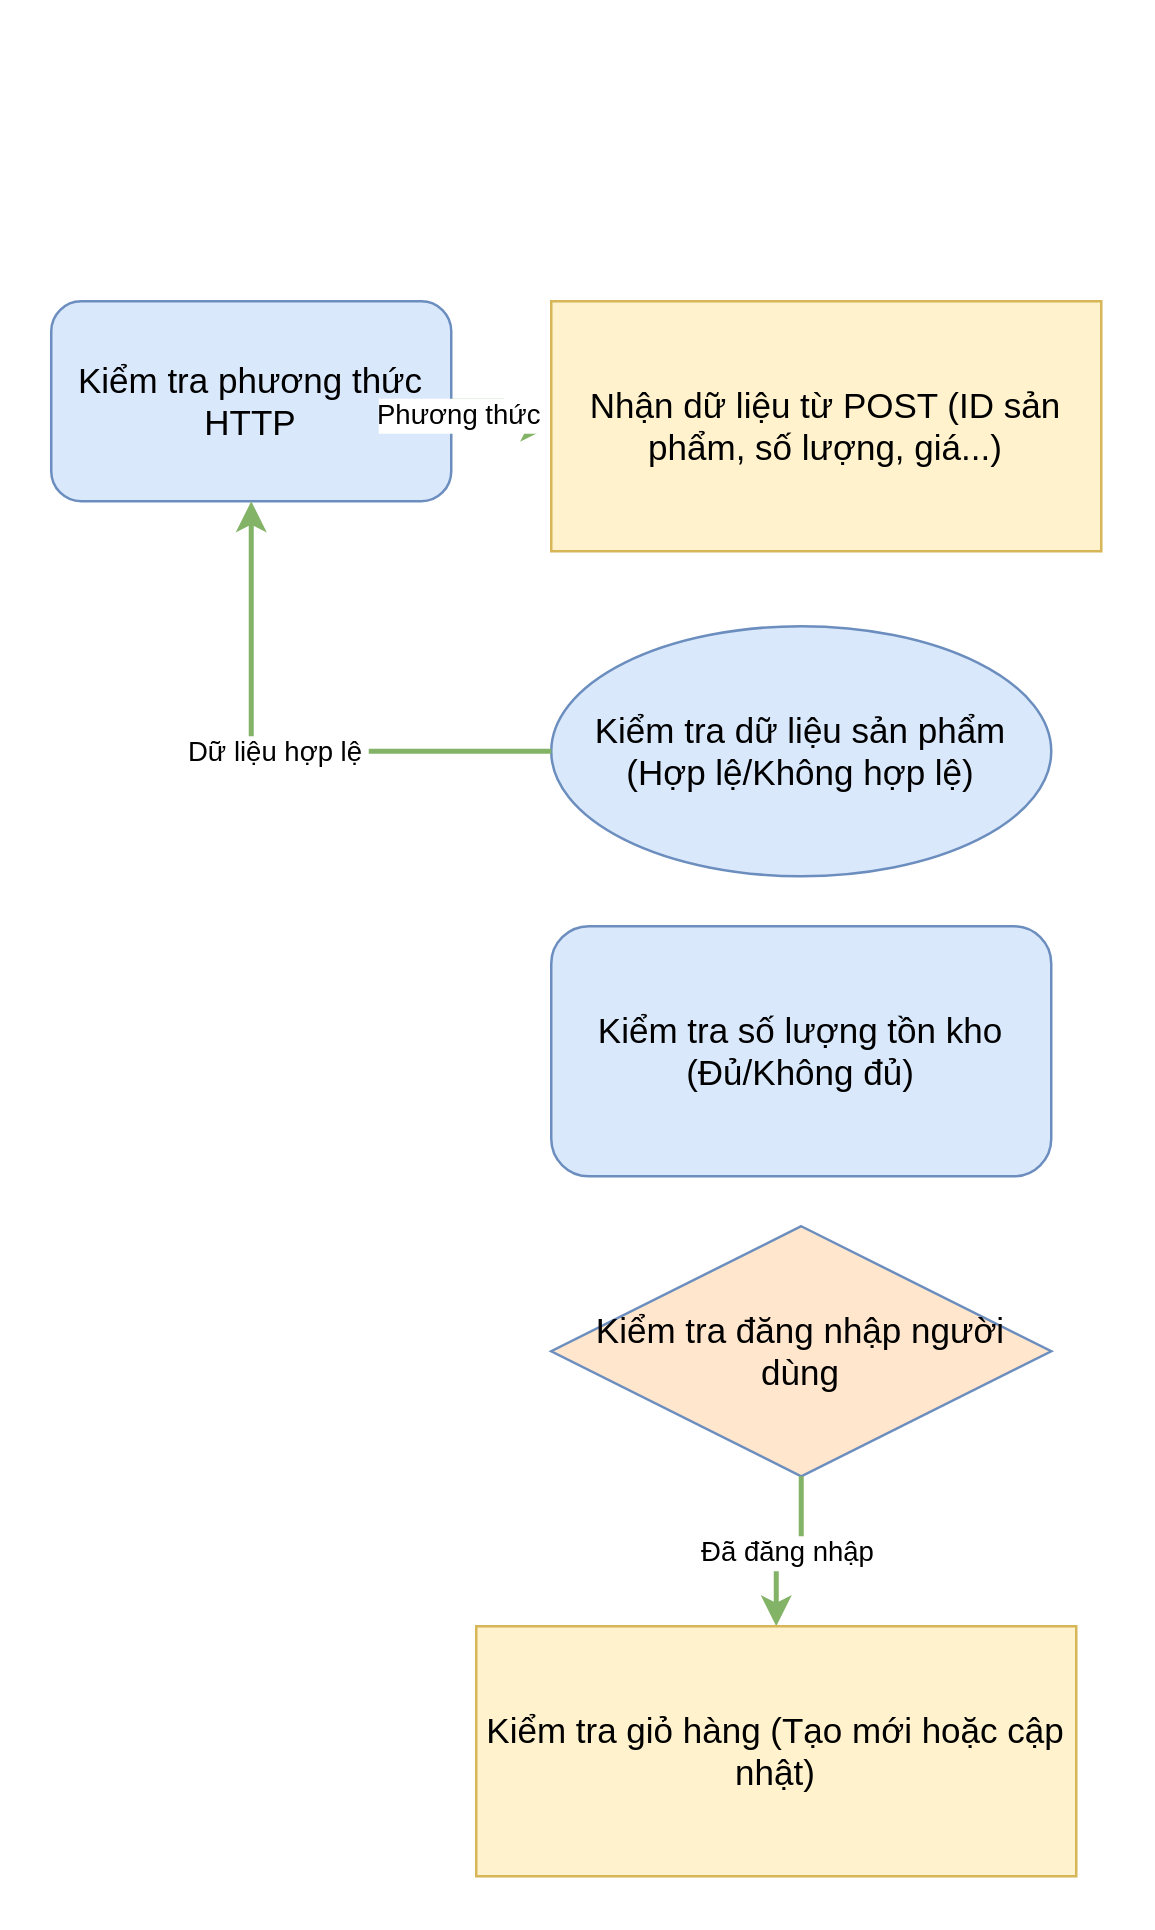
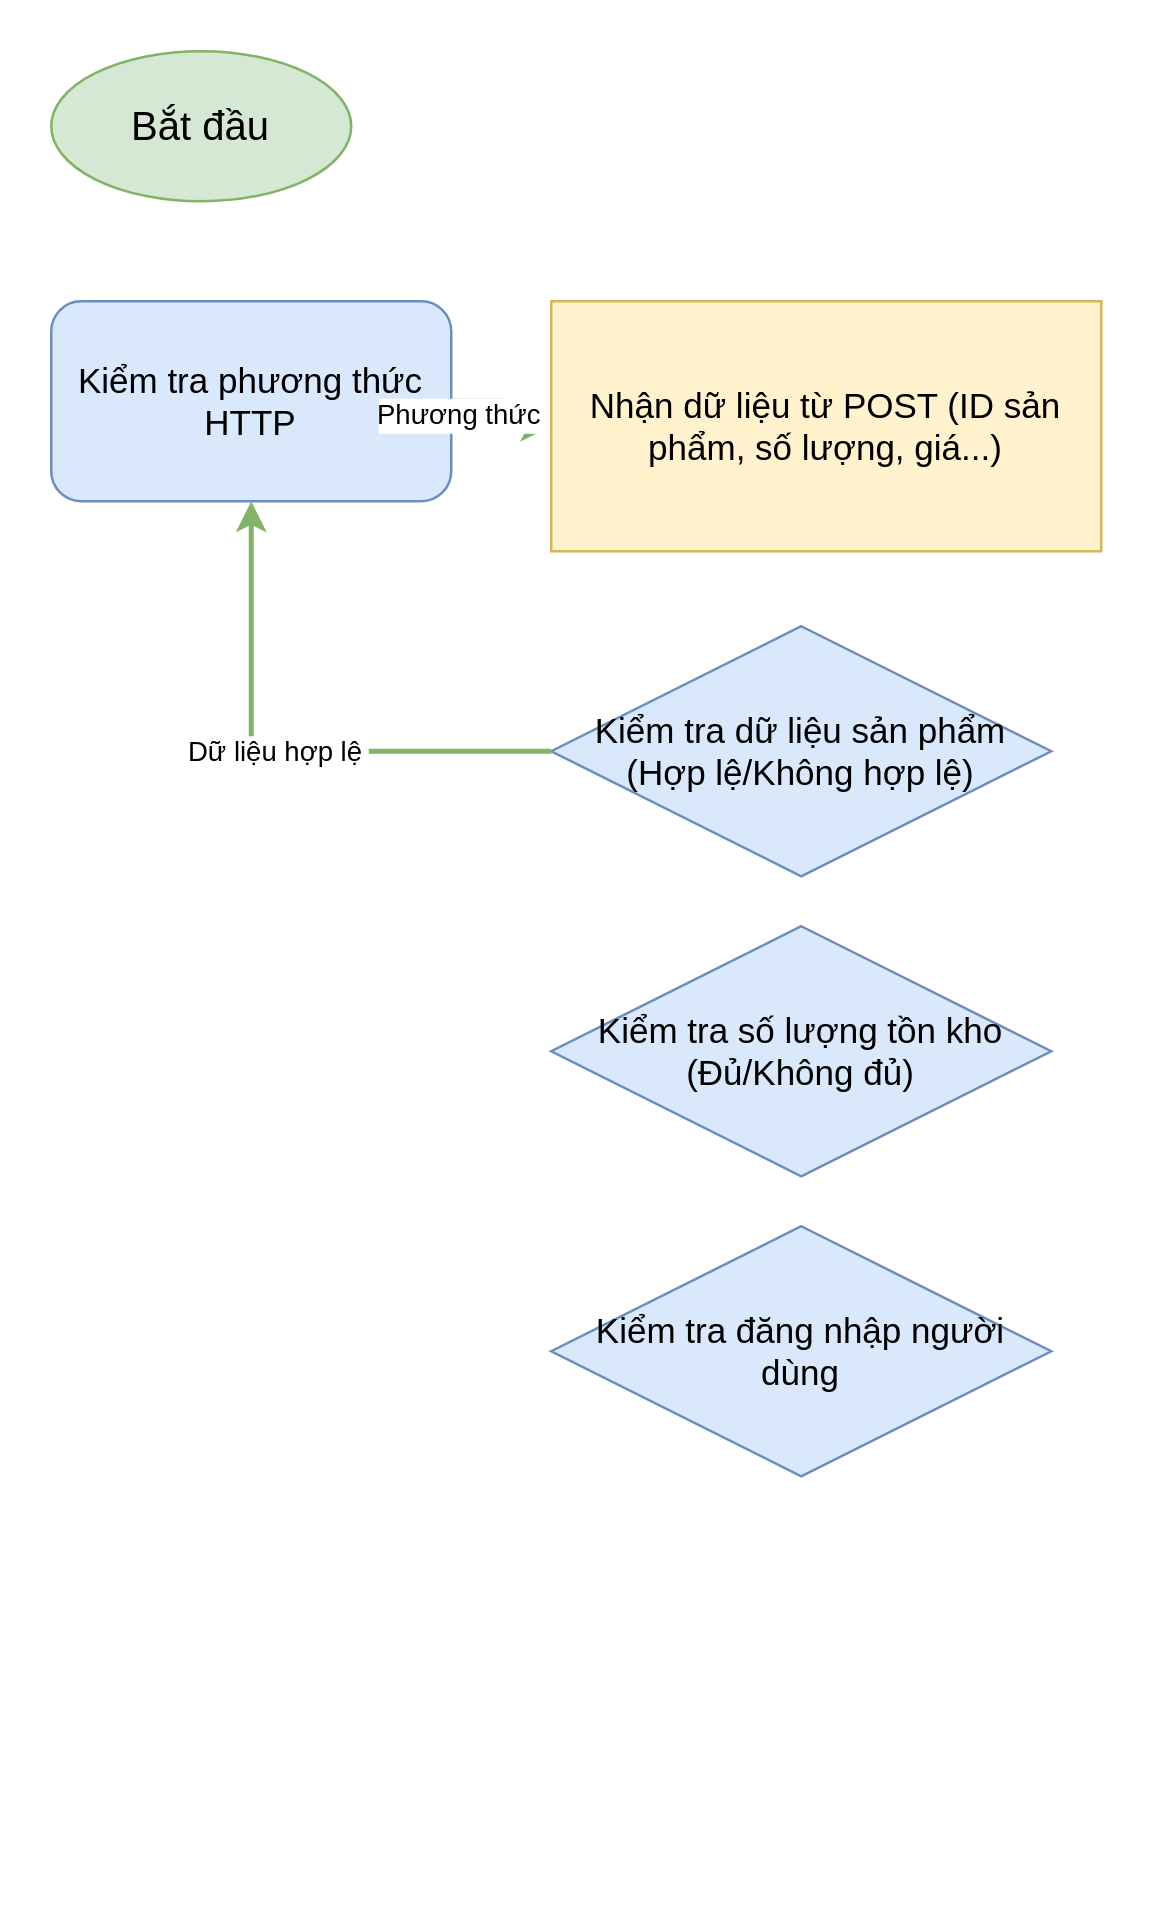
node "Bắt đầu": added
node "Kiểm tra dữ liệu sản phẩm (Hợp lệ/Không hợp lệ)": shape ellipse -> diamond
node "Kiểm tra số lượng tồn kho (Đủ/Không đủ)": shape rounded rectangle -> diamond
node "Kiểm tra đăng nhập người dùng": fillcolor #ffe6cc -> #dae8fc
edge "Kiểm tra đăng nhập người dùng" -> "Kiểm tra giỏ hàng (Tạo mới hoặc cập nhật)": removed, label "Đã đăng nhập"
node "Kiểm tra giỏ hàng (Tạo mới hoặc cập nhật)": removed
